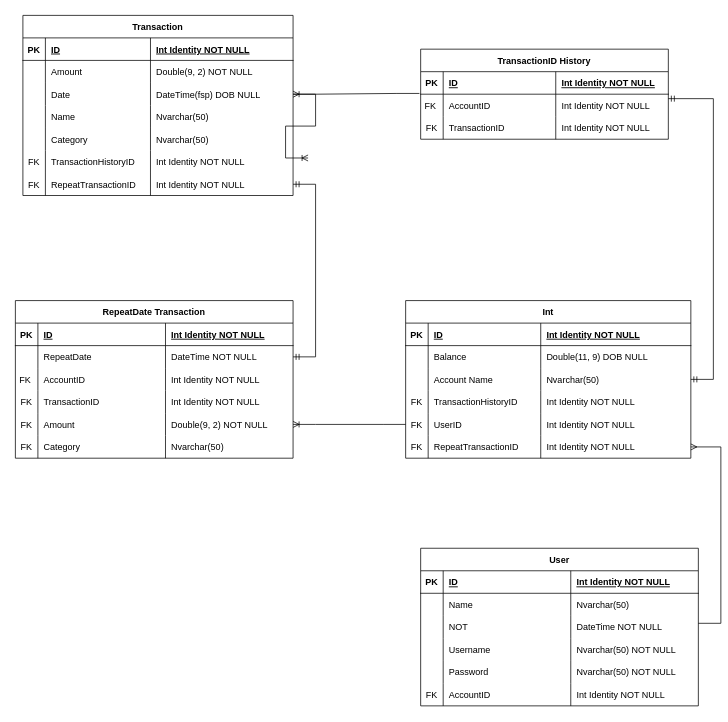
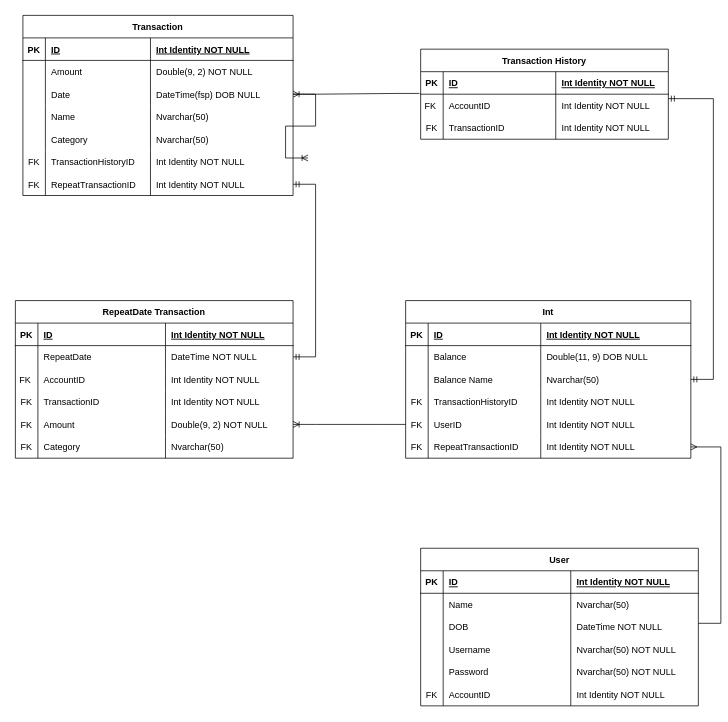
node "TransactionID History": label "TransactionID History" -> "Transaction History"
node "Account Name": label "Account Name" -> "Balance Name"
node "NOT": label "NOT" -> "DOB"
